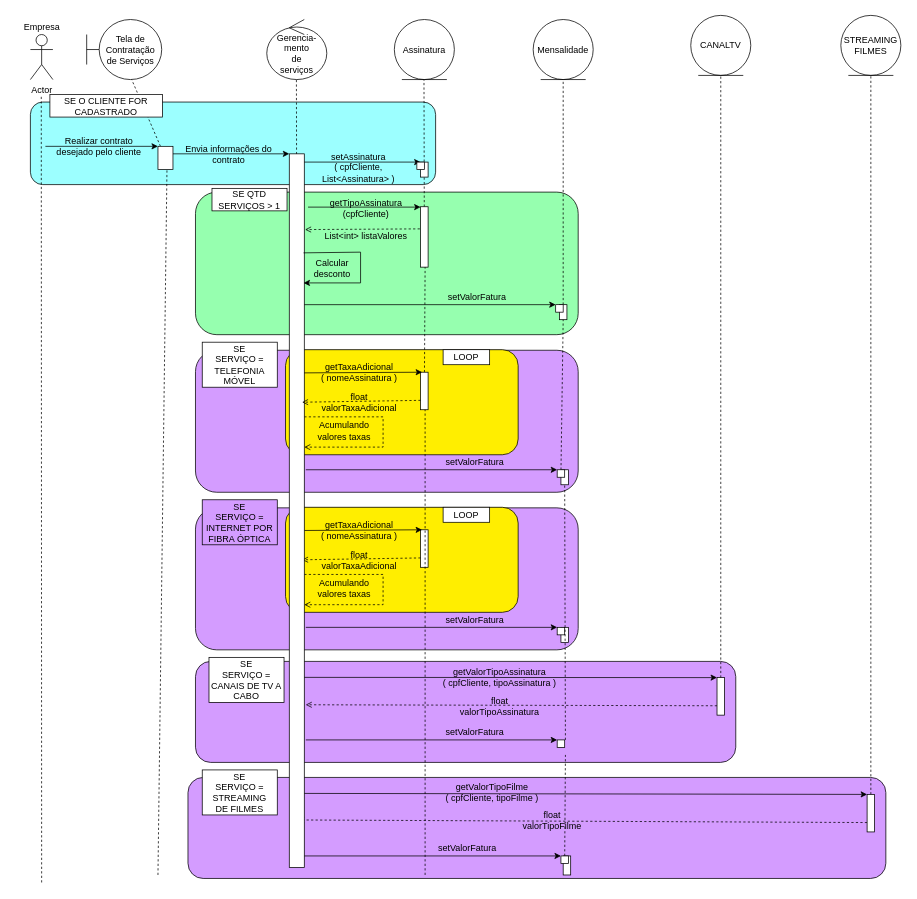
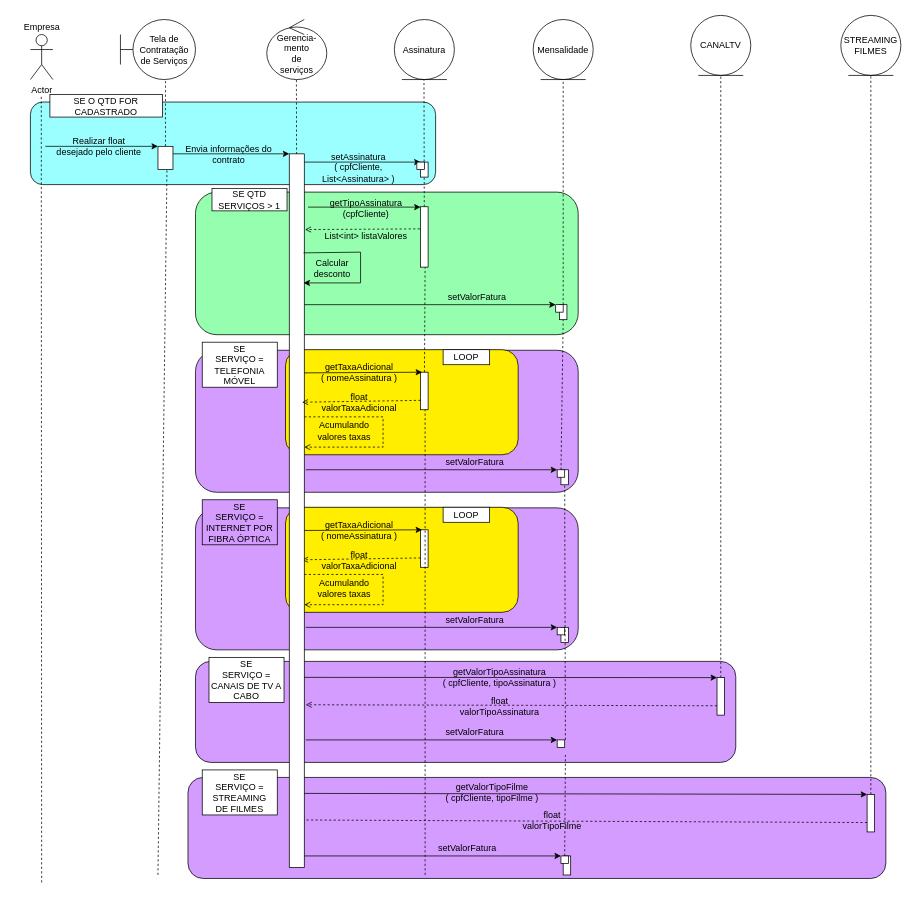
node "Tela de Contratação de Serviços": moved (124, 50) -> (158, 50)
node "SE O CLIENTE FOR CADASTRADO": label "SE O CLIENTE FOR CADASTRADO" -> "SE O QTD FOR CADASTRADO"
node "Realizar contrato desejado pelo cliente": label "Realizar contrato desejado pelo cliente" -> "Realizar float desejado pelo cliente"
